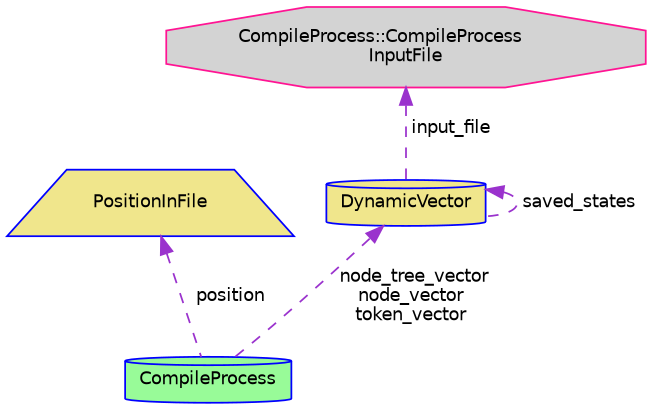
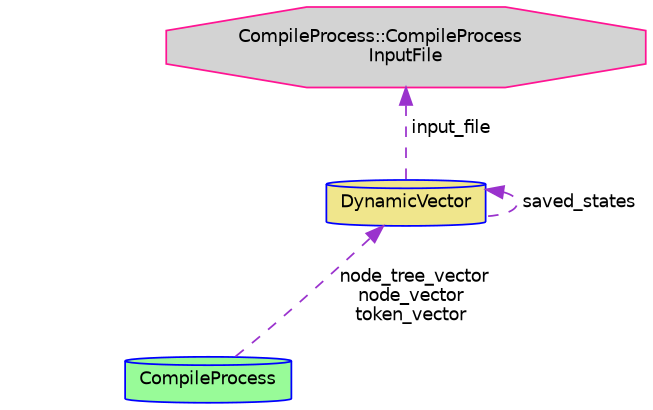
node "PositionInFile": removed
